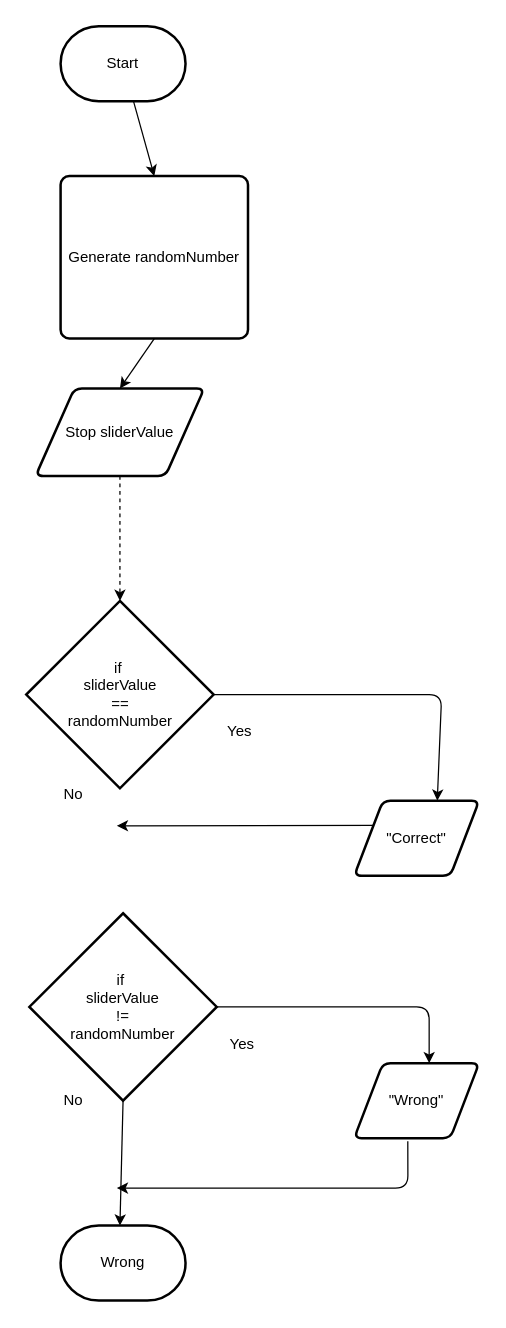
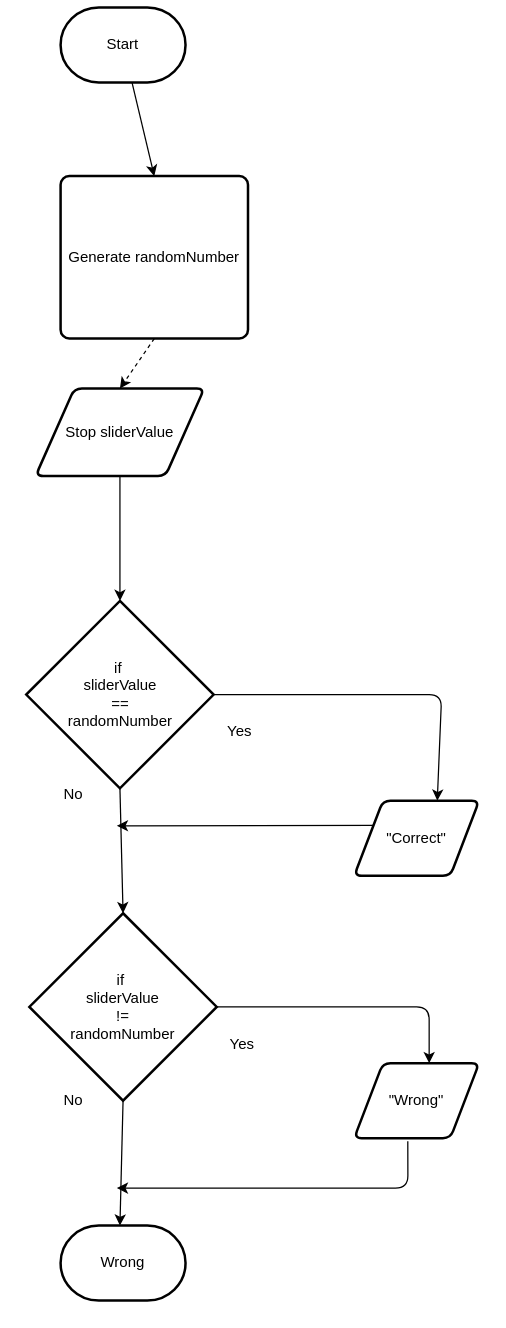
node "Start": moved (123, 63) -> (123, 44)
edge "Generate randomNumber" -> "Stop sliderValue": style solid -> dashed
edge "Stop sliderValue" -> "if sliderValue == randomNumber": style dashed -> solid
edge "if sliderValue == randomNumber" -> "if sliderValue != randomNumber": added
